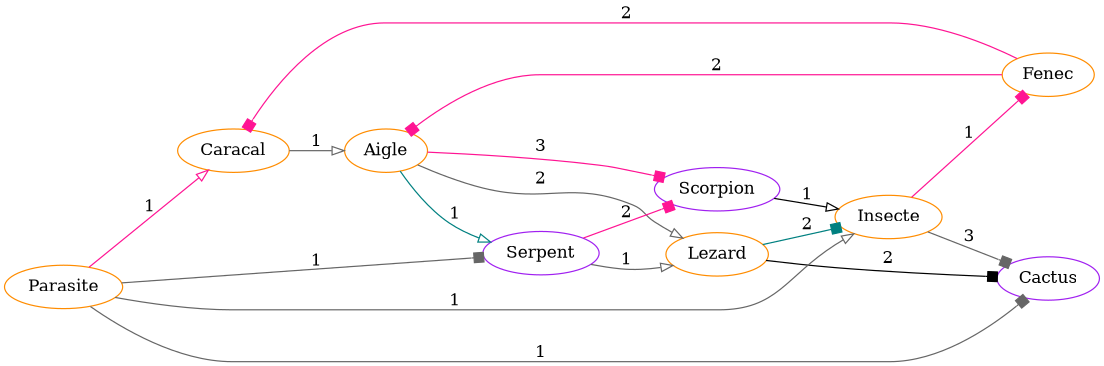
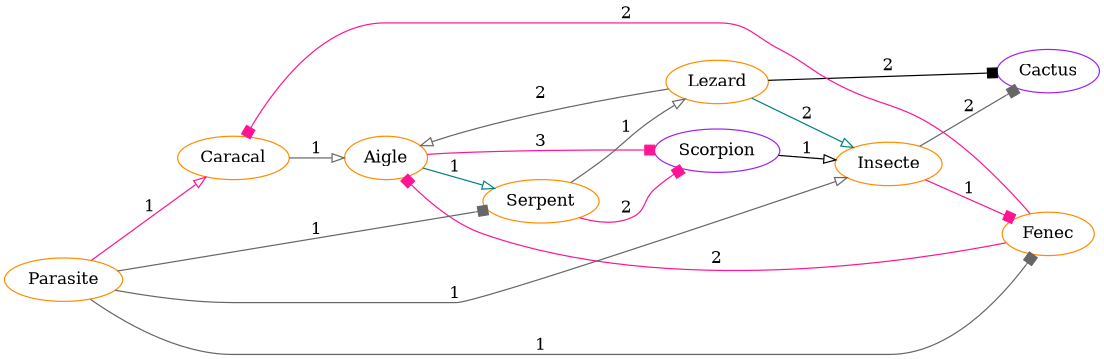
edge "Aigle" -> "Lezard": reversed
edge "Lezard" -> "Insecte": arrowhead box -> onormal
edge "Insecte" -> "Cactus": label "3" -> "2"
node "Serpent": color purple -> darkorange
edge "Parasite" -> "Cactus": now "Parasite" -> "Fenec"
